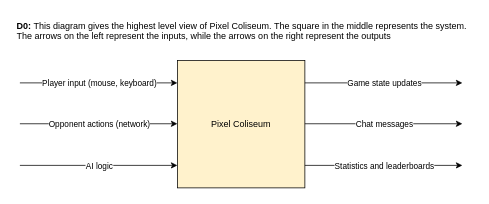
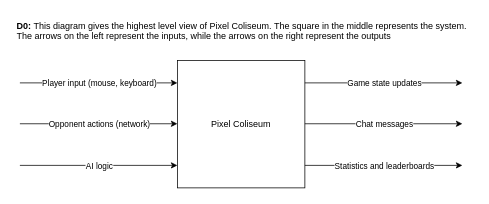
node "Pixel Coliseum": fillcolor #fff2cc -> #ffffff
